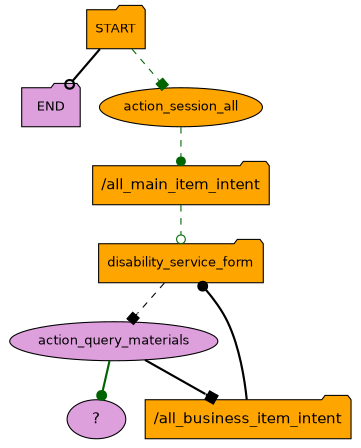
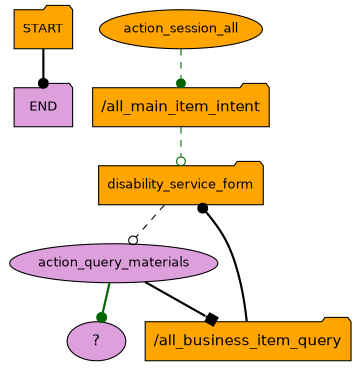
edge "START" -> "action_session_all": removed
edge "START" -> "END": arrowhead odot -> dot
edge "disability_service_form" -> "action_query_materials": arrowhead box -> odot
node "/all_business_item_intent": label "/all_business_item_intent" -> "/all_business_item_query"
